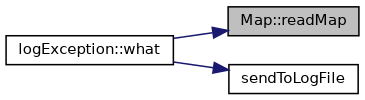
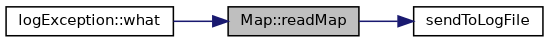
edge "logException::what" -> "sendToLogFile": now "Map::readMap" -> "sendToLogFile"
